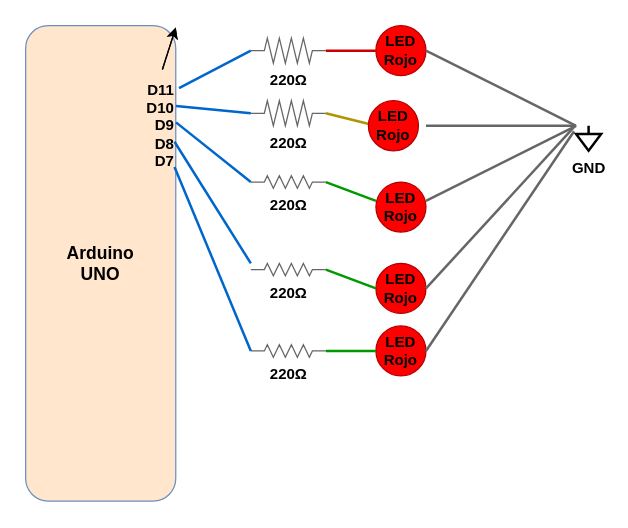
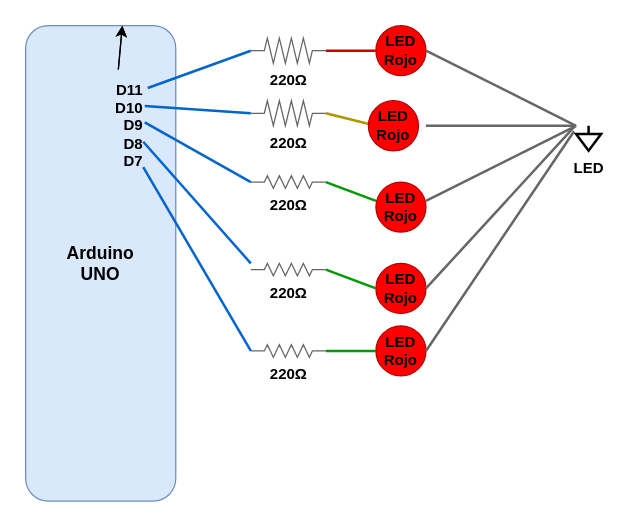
node "D11 D10 D9 D8 D7": moved (144, 126) -> (113, 126)
node "GND": label "GND" -> "LED"
node "Arduino UNO": fillcolor #ffe6cc -> #dae8fc
